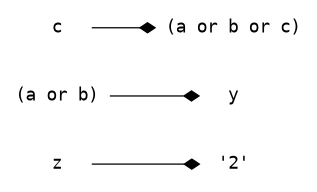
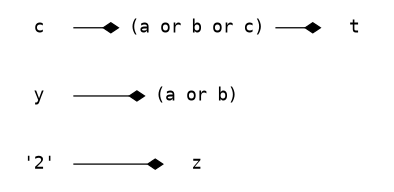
node "t": added
edge "(a or b)" -> "y": reversed
edge "z" -> "'2'": reversed
